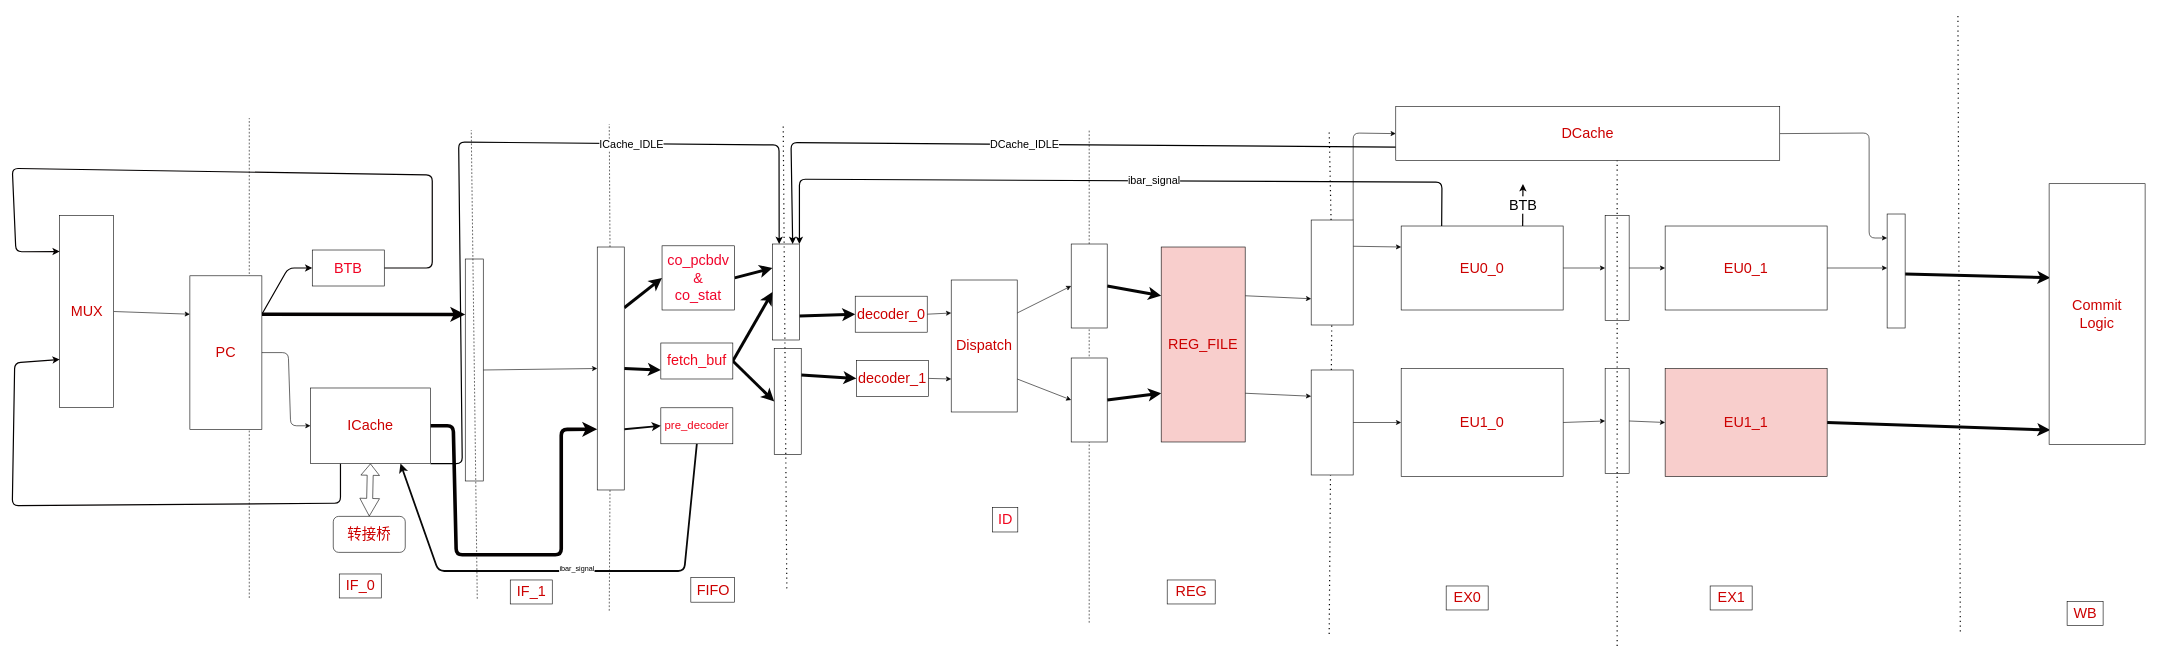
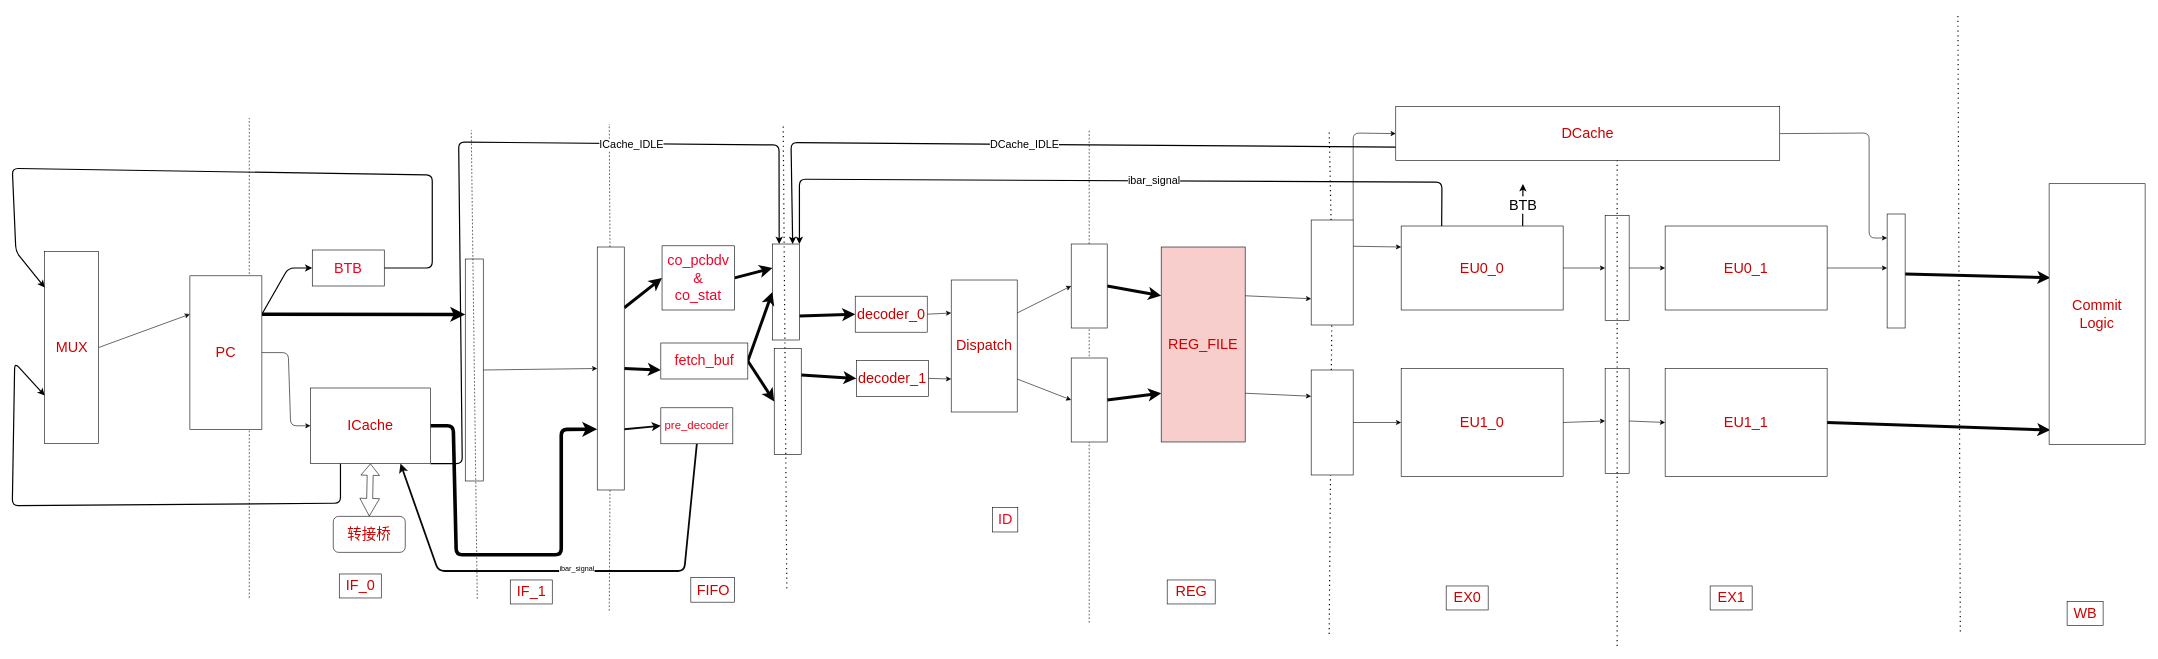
node "MUX": moved (87, 311) -> (72, 347)
node "fetch_buf": size 72x36 -> 87x36
node "EU1_1": fillcolor #f8cecc -> #ffffff
